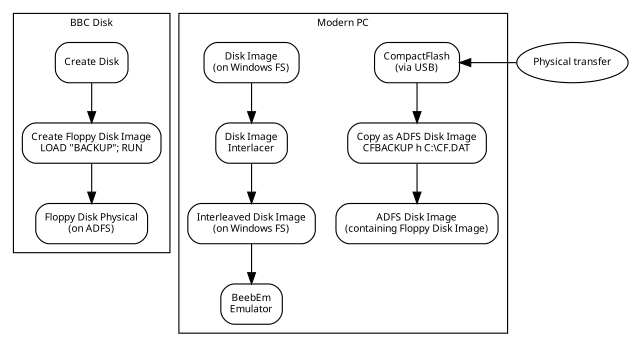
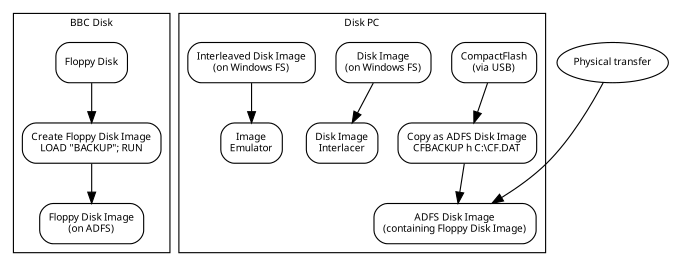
cluster "Modern PC": label "Modern PC" -> "Disk PC"
node "Create Disk": label "Create Disk" -> "Floppy Disk"
edge "Physical transfer" -> "CompactFlash (via USB)": now "Physical transfer" -> "ADFS Disk Image (containing Floppy Disk Image)"
edge "Disk Image Interlacer" -> "Interleaved Disk Image (on Windows FS)": removed
node "Floppy Disk Physical (on ADFS)": label "Floppy Disk Physical (on ADFS)" -> "Floppy Disk Image (on ADFS)"
node "BeebEm Emulator": label "BeebEm Emulator" -> "Image Emulator"
